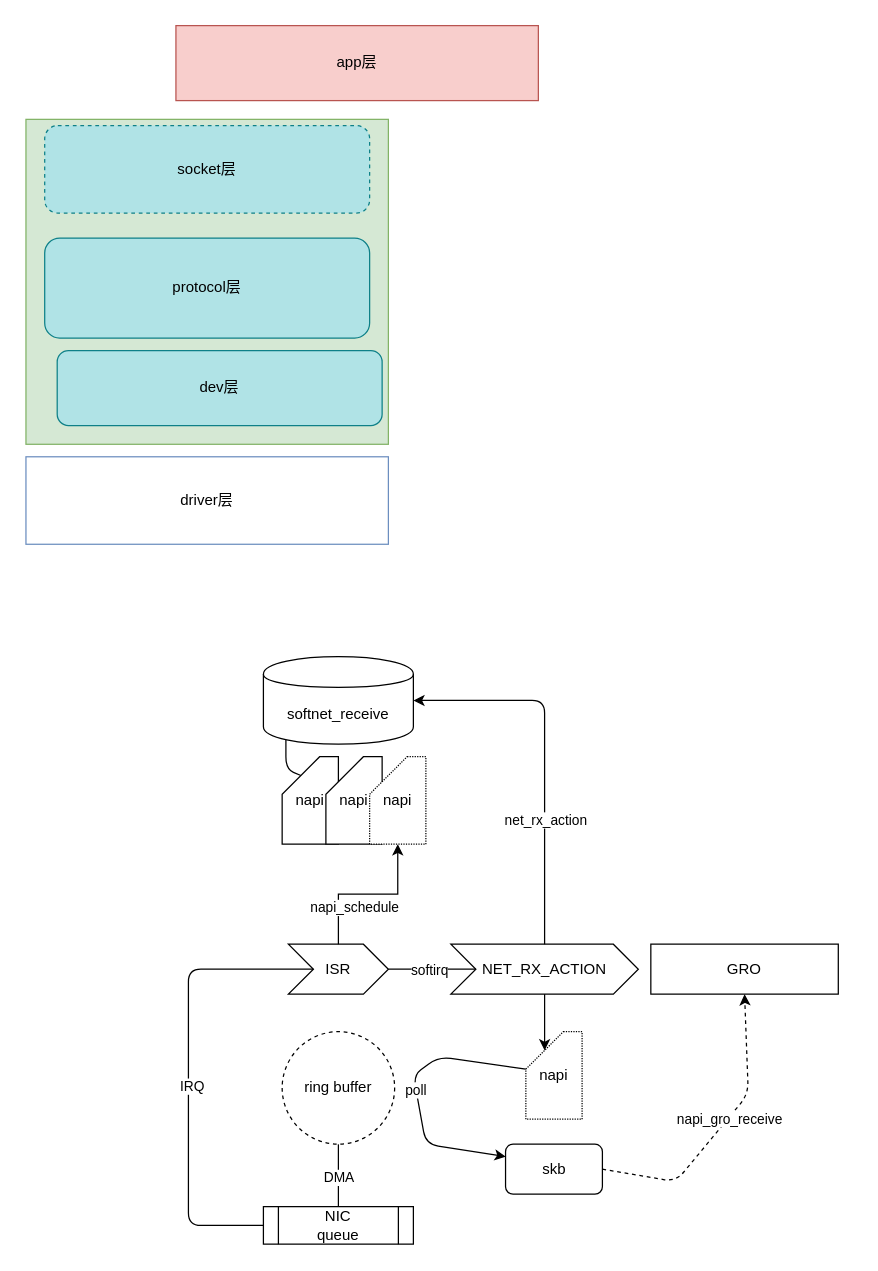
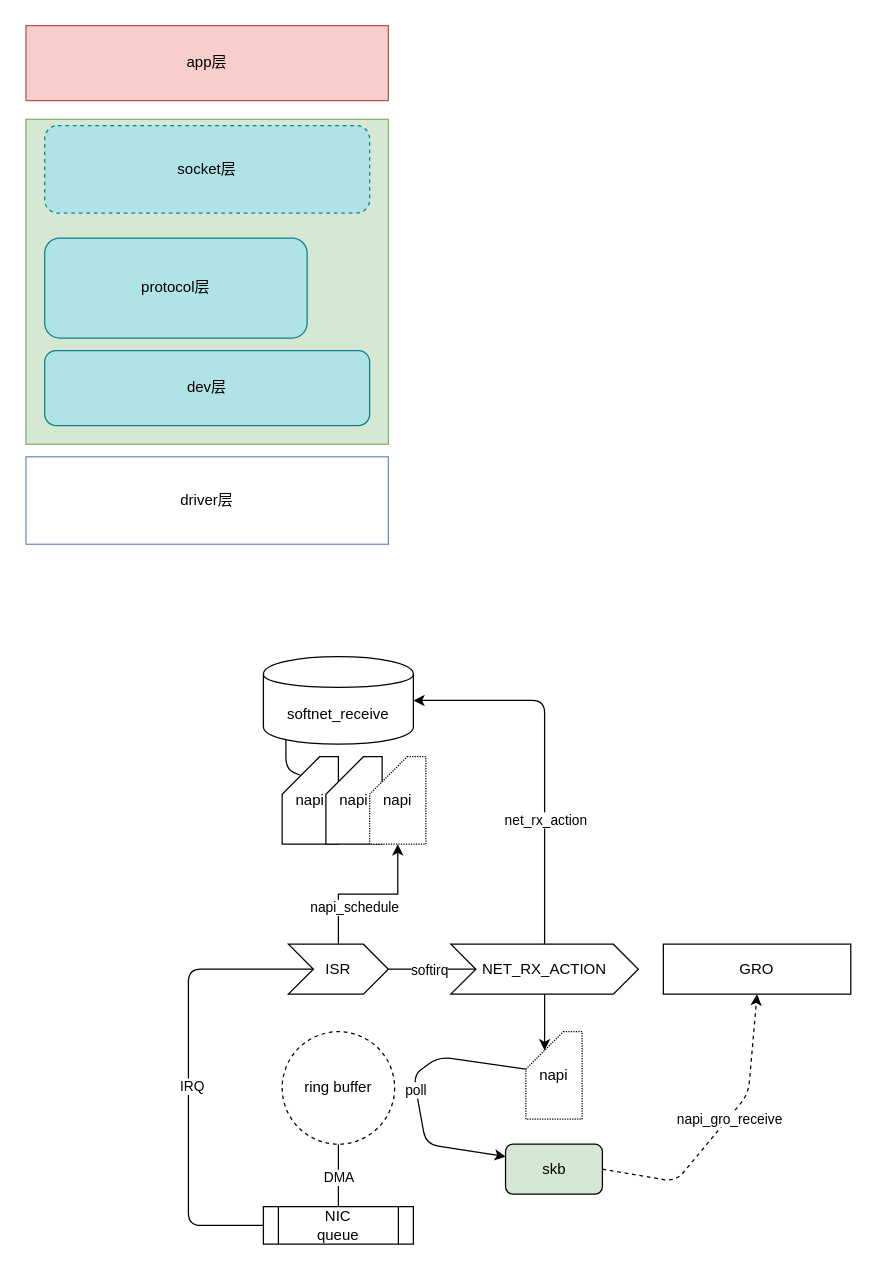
node "app层": moved (357, 63) -> (207, 63)
node "protocol层": size 325x100 -> 263x100
node "dev层": moved (219, 388) -> (207, 388)
node "GRO": moved (744, 969) -> (757, 969)
node "skb": fillcolor #ffffff -> #d5e8d4
